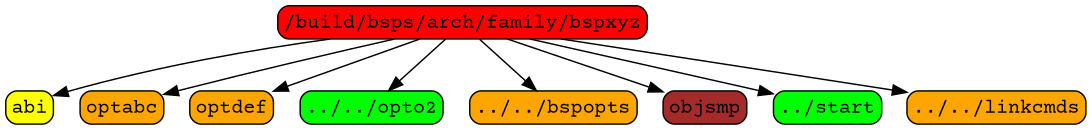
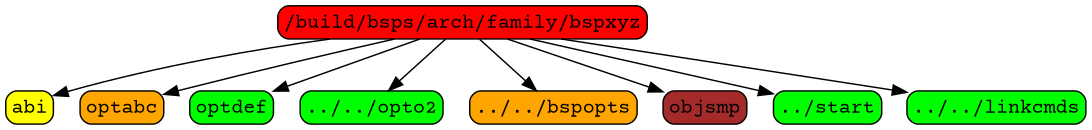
node "optdef": fillcolor orange -> green
node "../../linkcmds": fillcolor orange -> green
